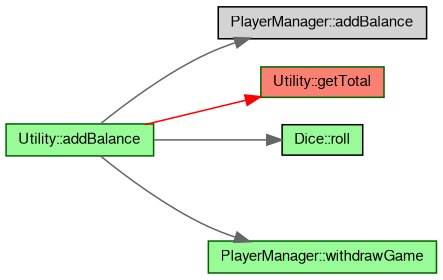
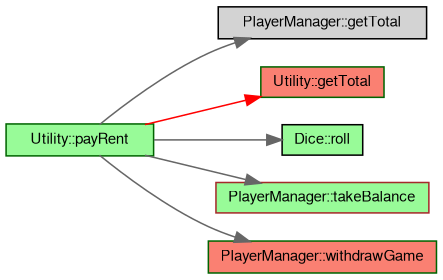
node "PlayerManager::addBalance": label "PlayerManager::addBalance" -> "PlayerManager::getTotal"
node "Utility::addBalance": label "Utility::addBalance" -> "Utility::payRent"
node "PlayerManager::takeBalance": added
node "PlayerManager::withdrawGame": fillcolor palegreen -> salmon
